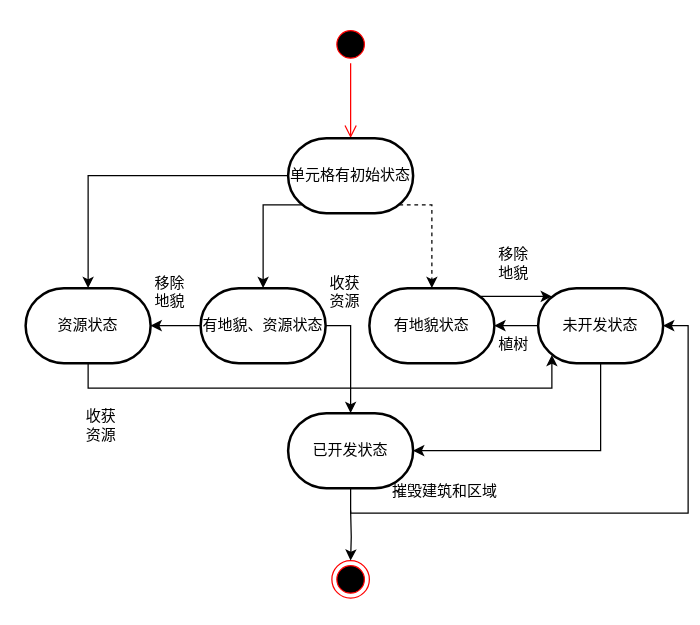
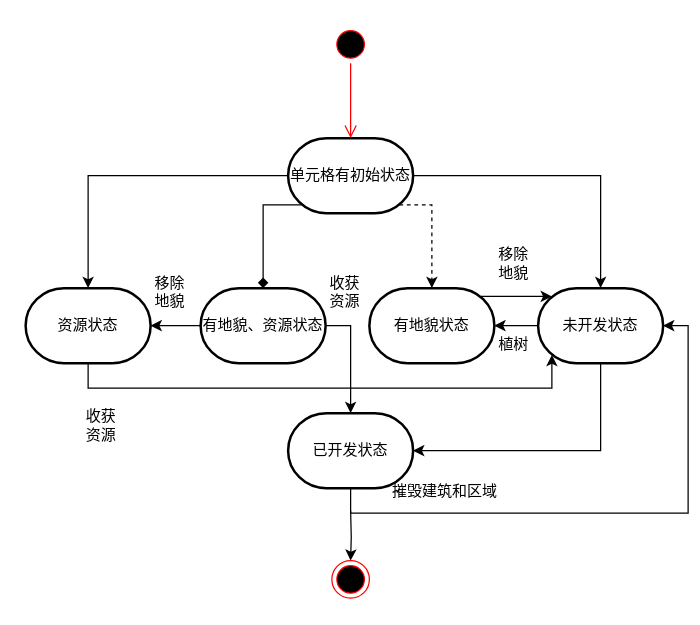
edge "单元格有初始状态" -> "未开发状态": added
edge "单元格有初始状态" -> "有地貌、资源状态": arrowhead classic -> diamond
